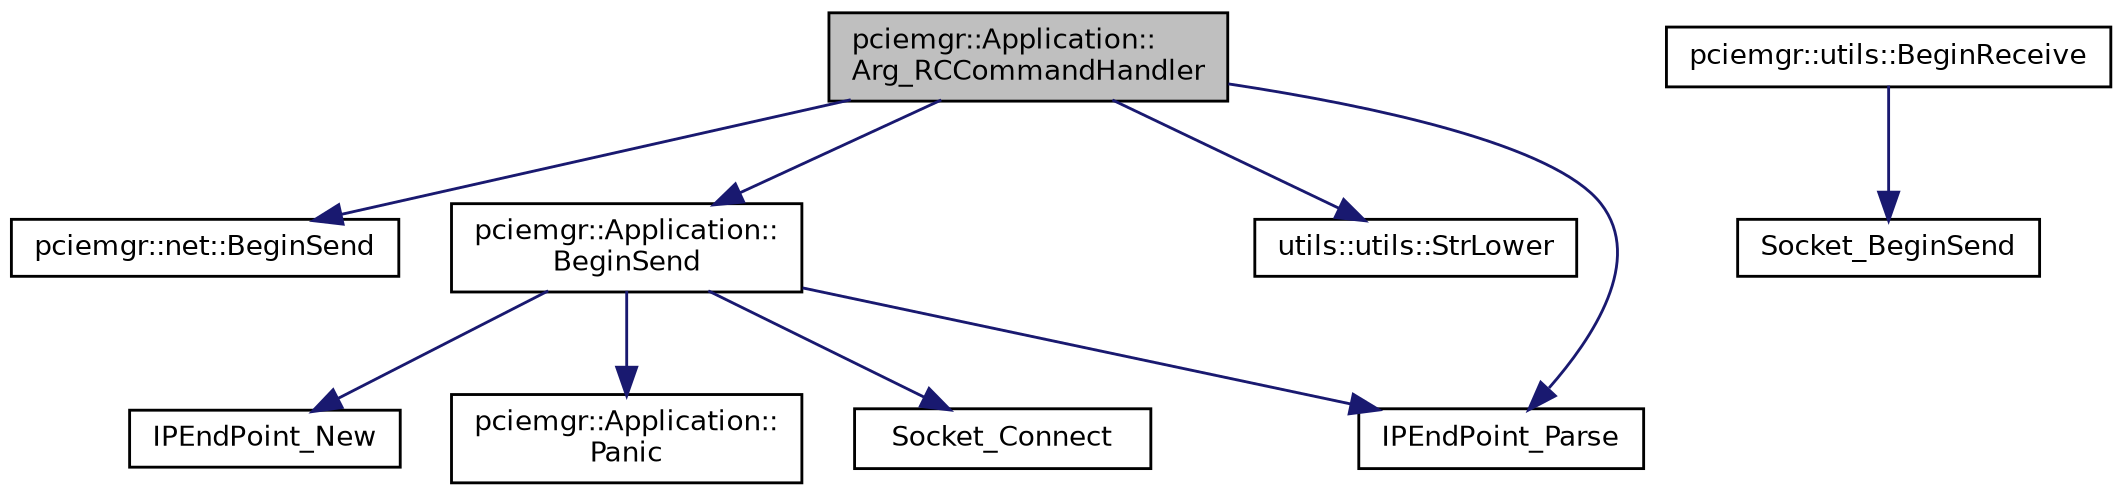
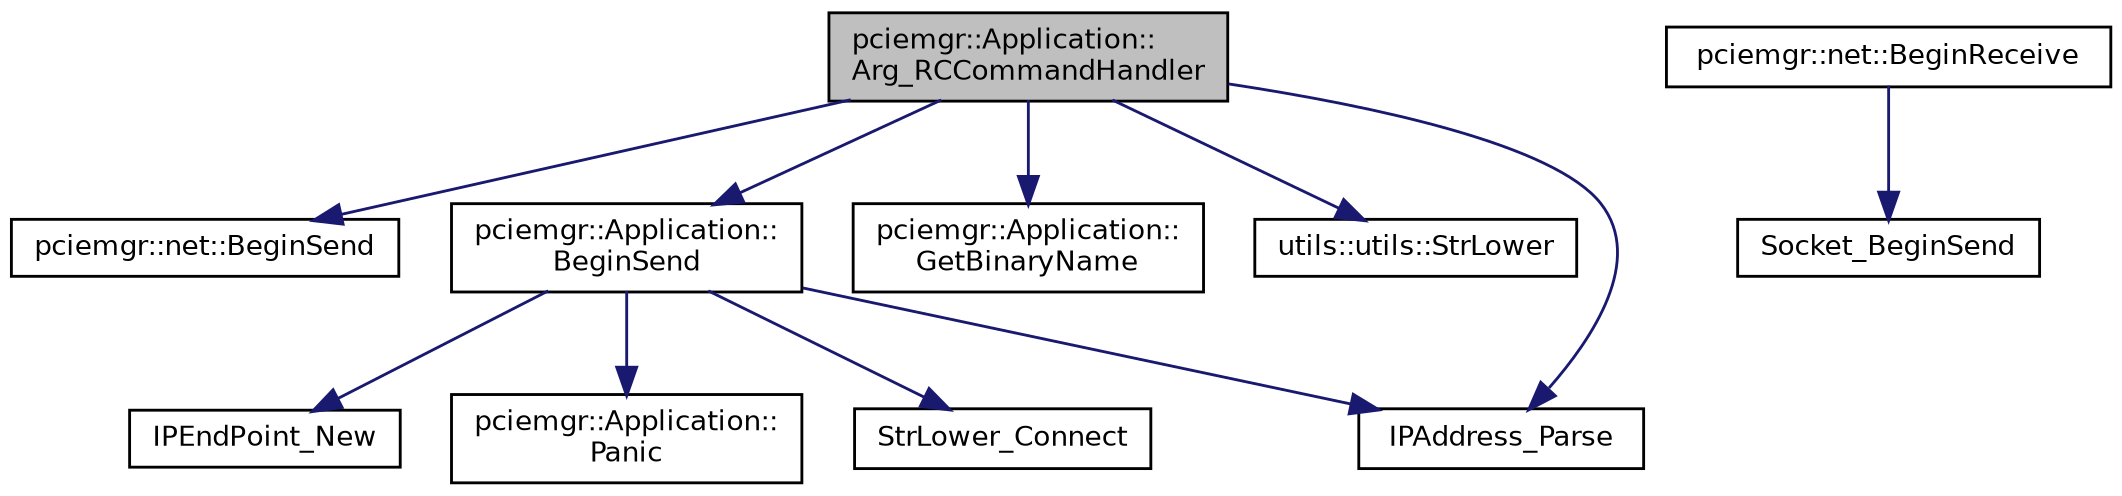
node "pciemgr::utils::BeginReceive": label "pciemgr::utils::BeginReceive" -> "pciemgr::net::BeginReceive"
node "pciemgr::Application:: GetBinaryName": added
node "Socket_Connect": label "Socket_Connect" -> "StrLower_Connect"
node "IPEndPoint_Parse": label "IPEndPoint_Parse" -> "IPAddress_Parse"
